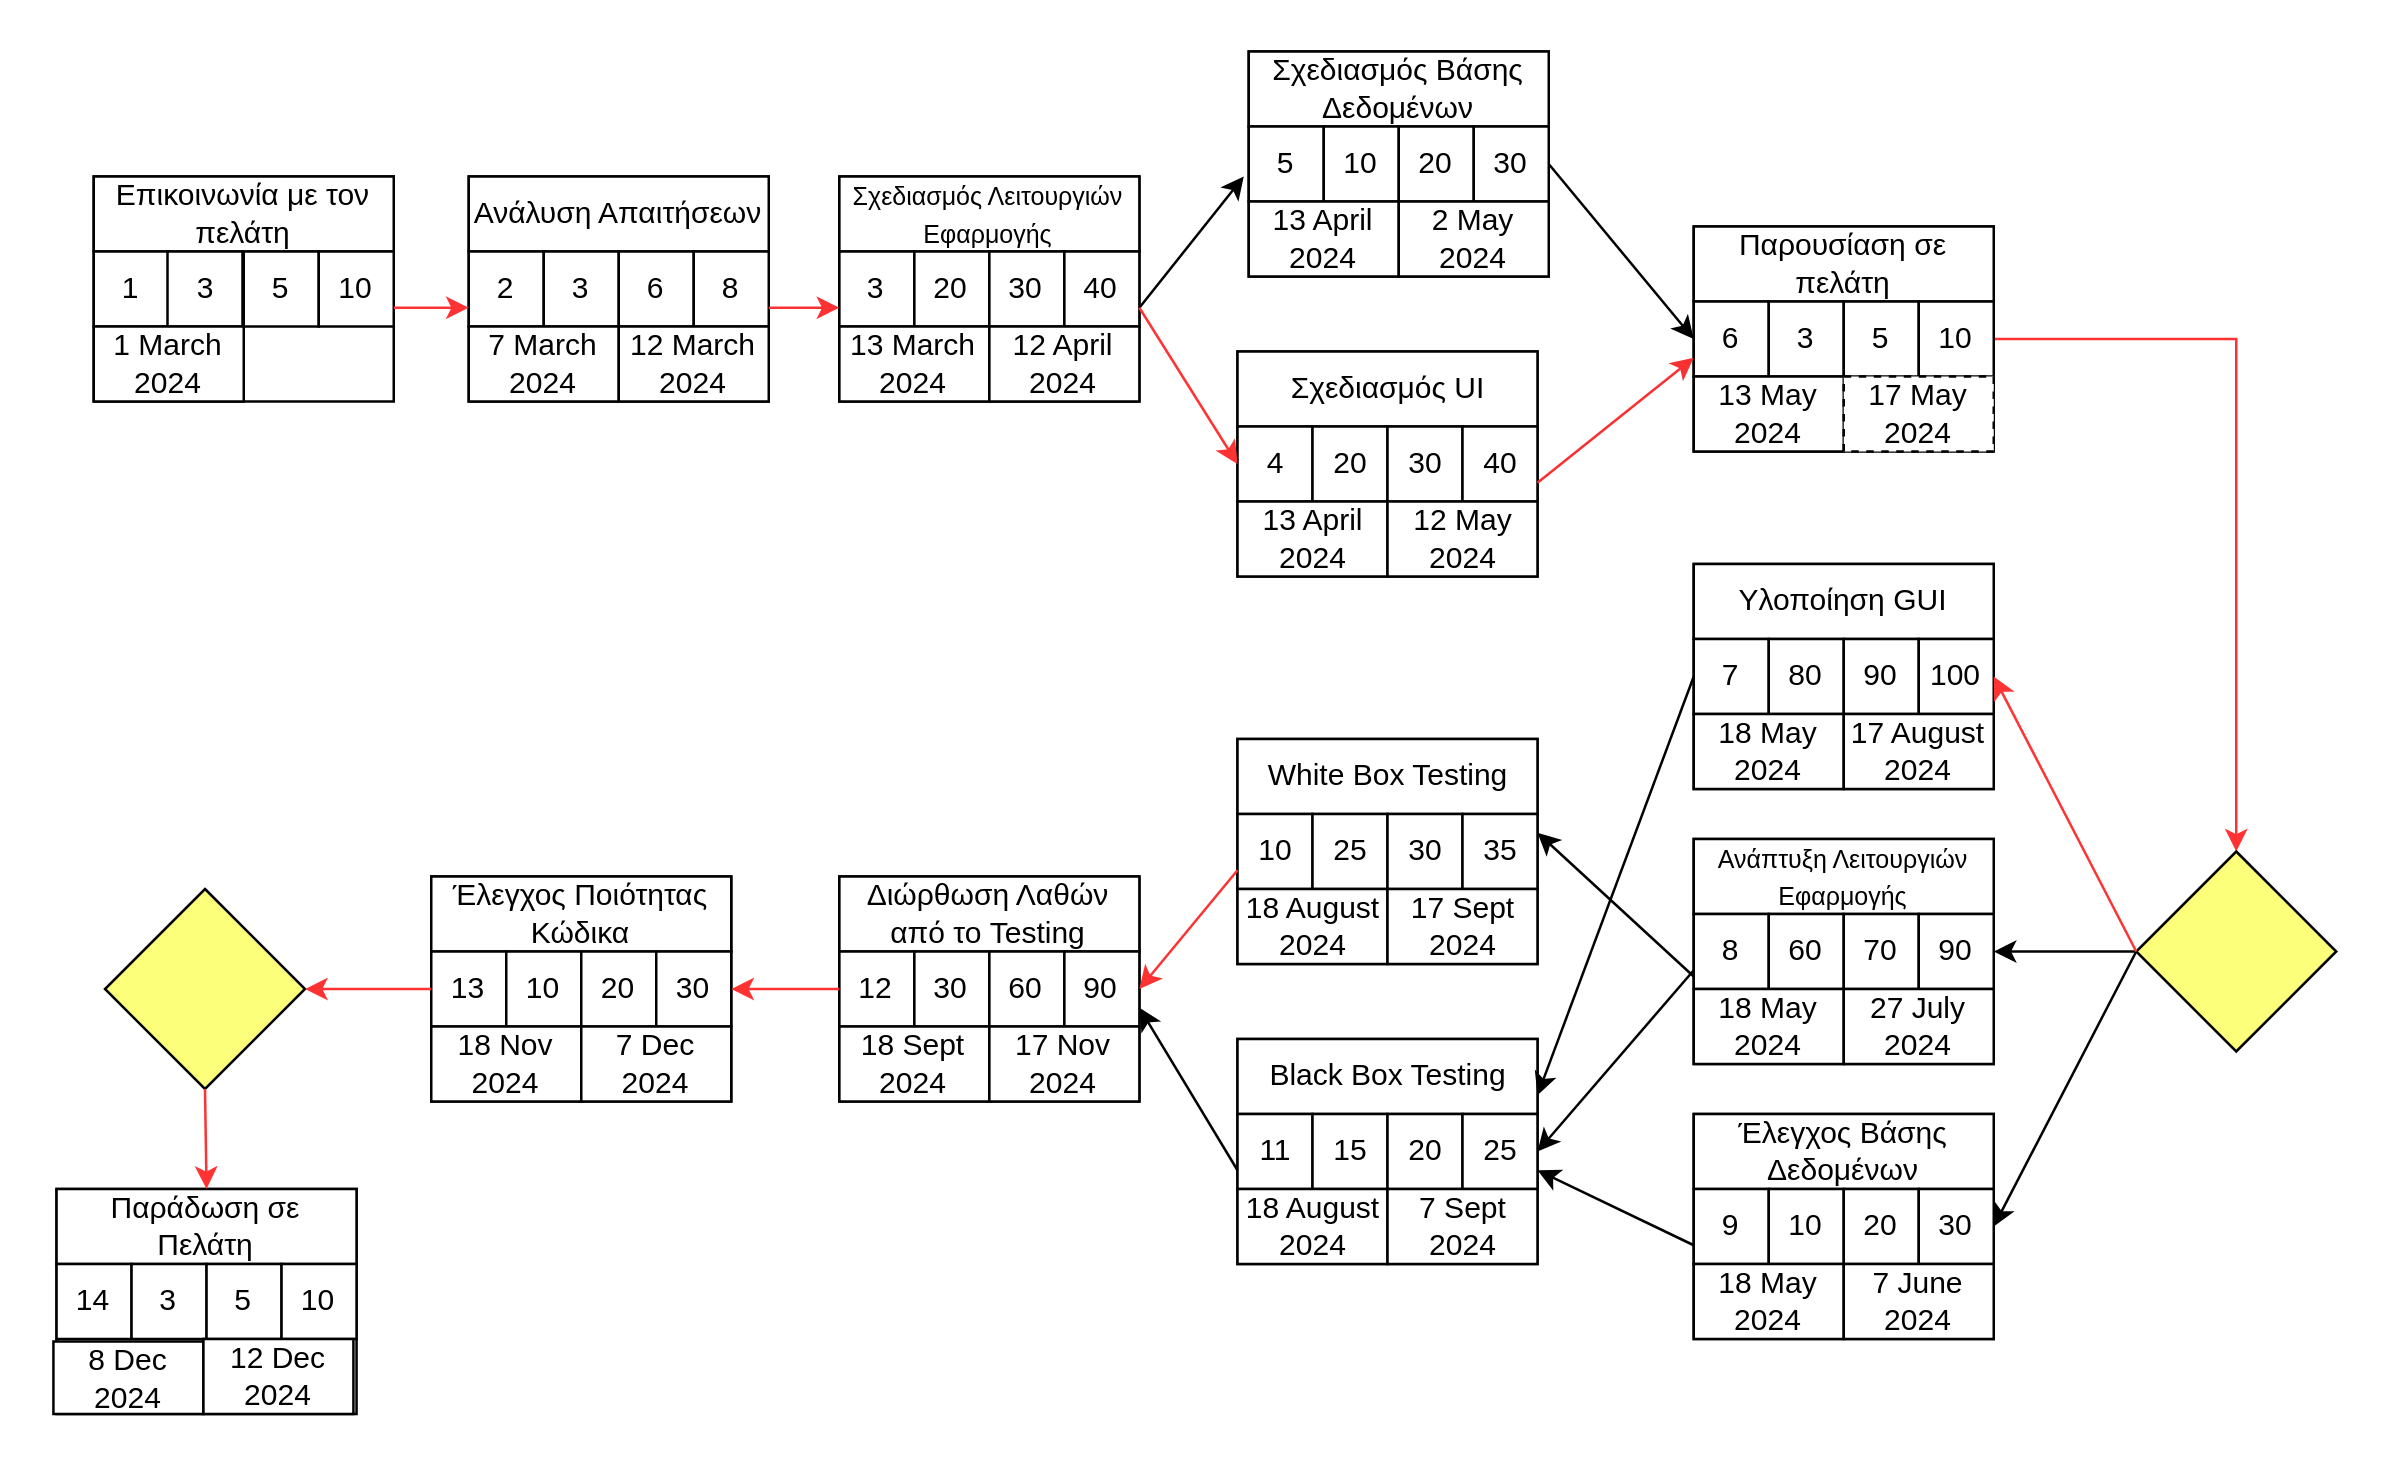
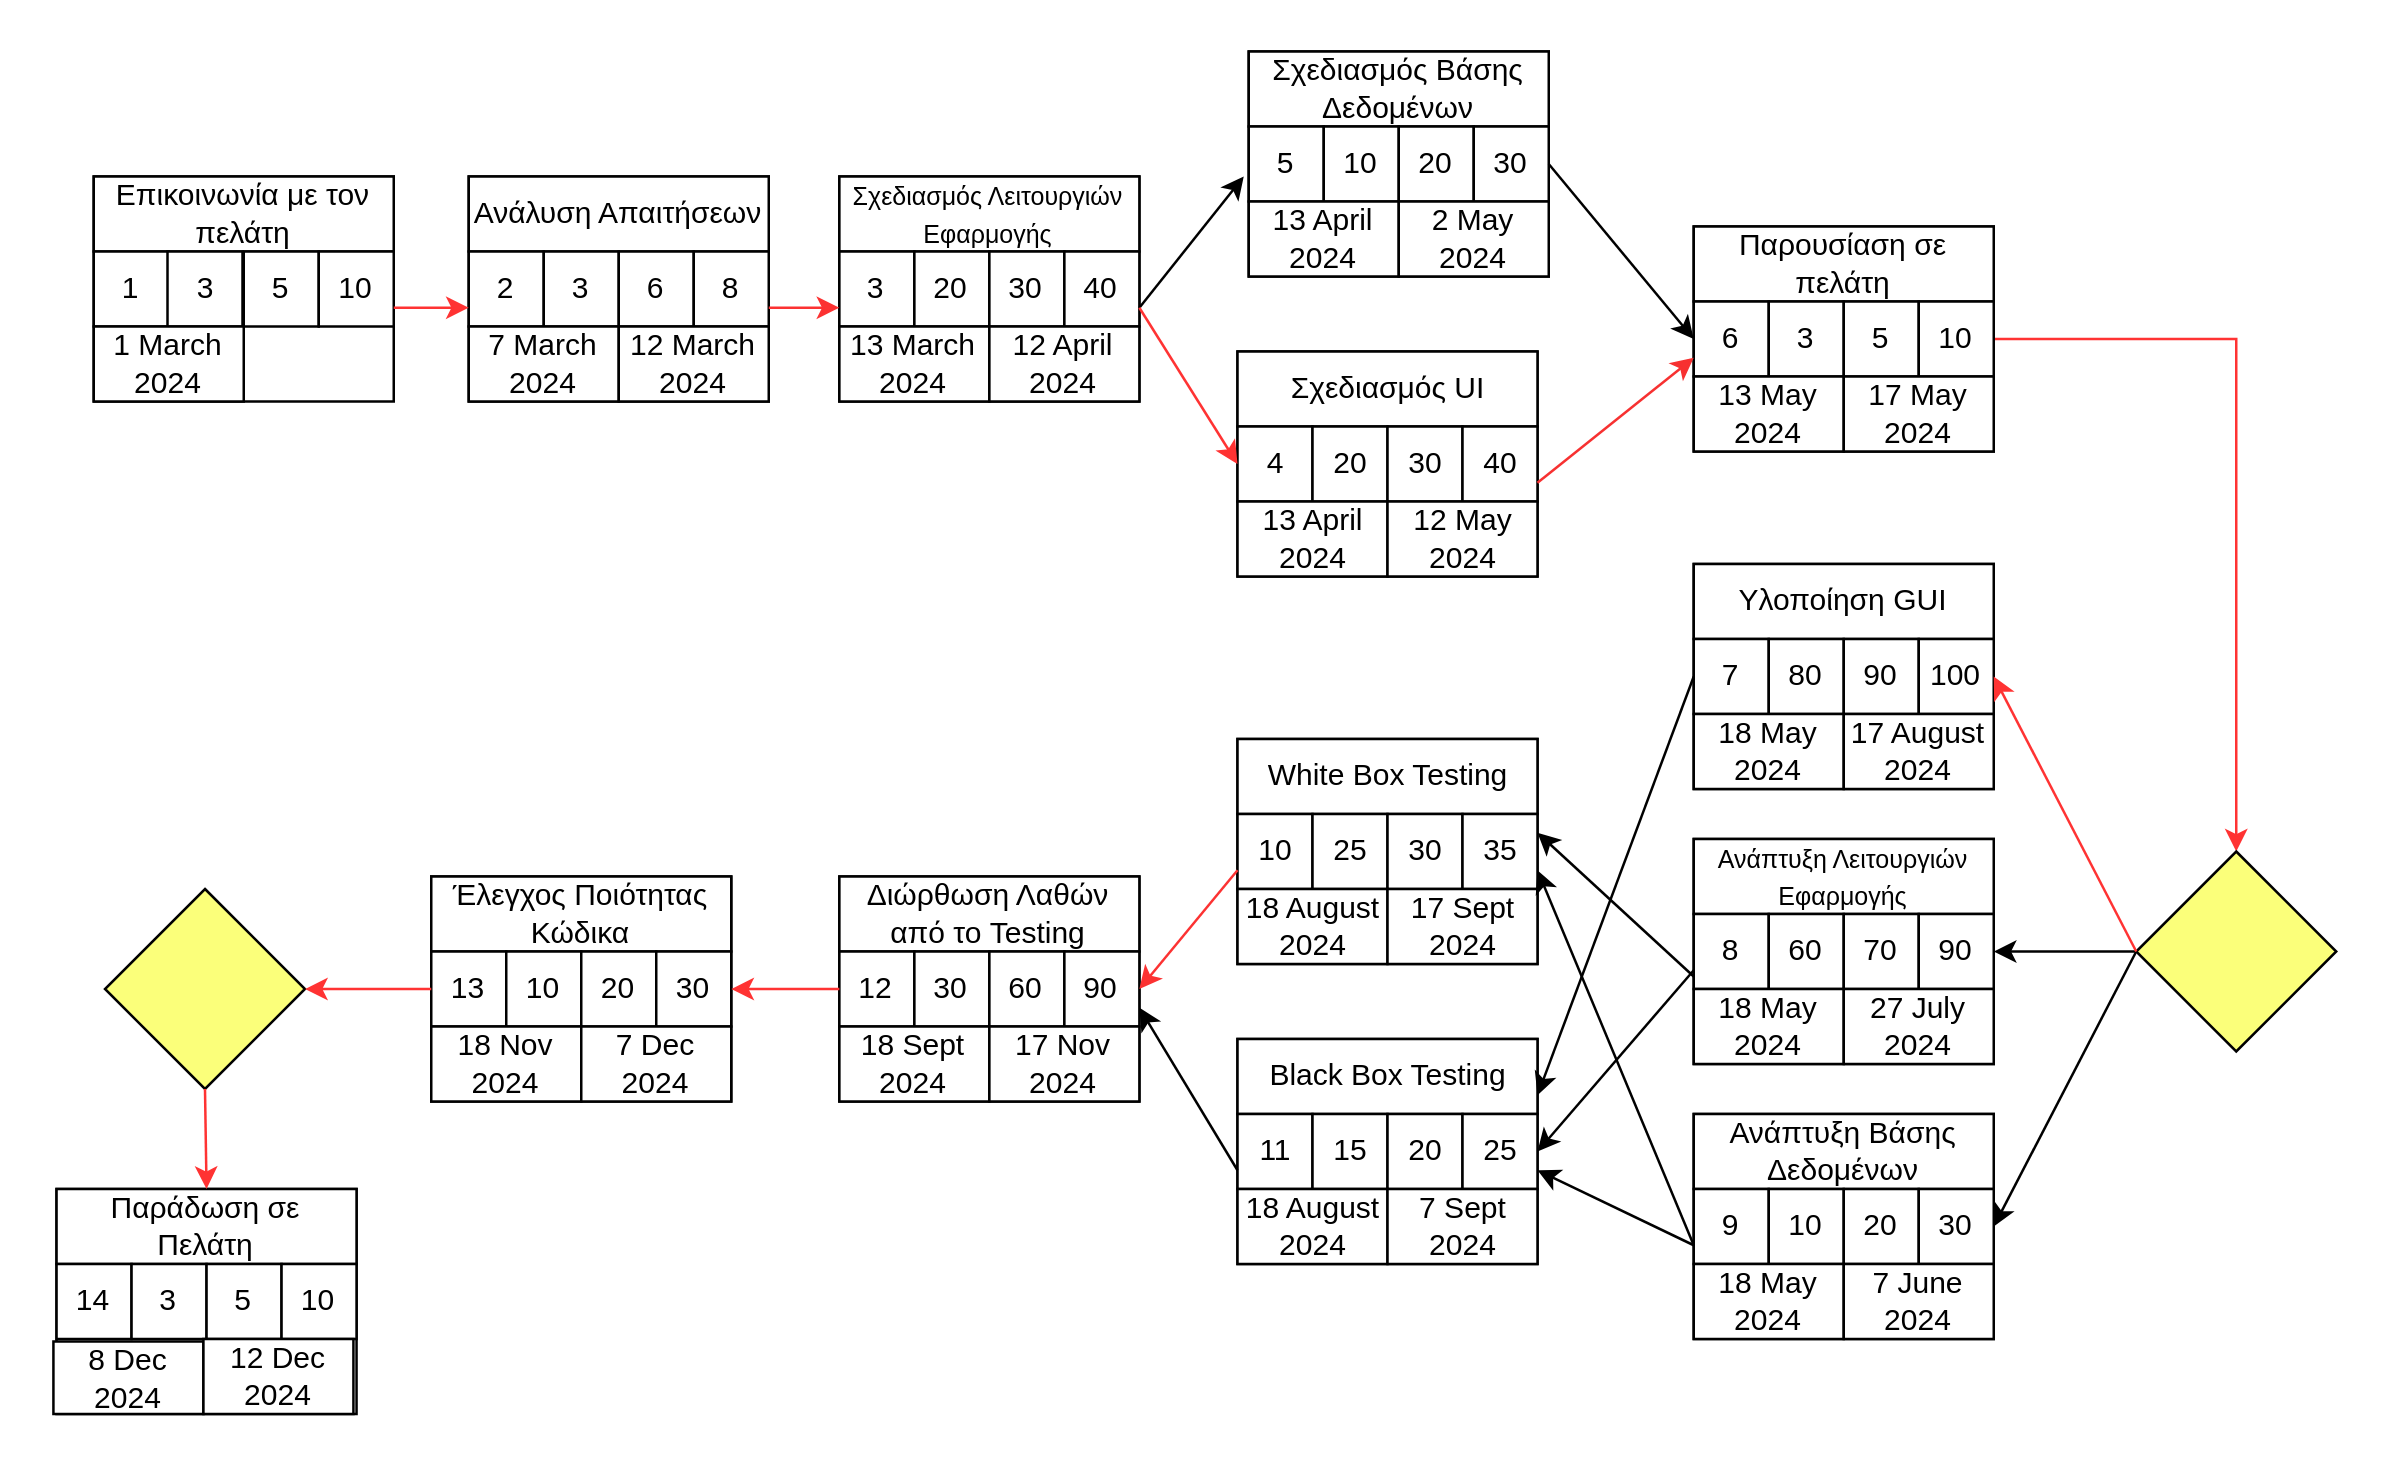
node "17 May 2024": style dashed -> solid
node "Έλεγχος Βάσης Δεδομένων": label "Έλεγχος Βάσης Δεδομένων" -> "Ανάπτυξη Βάσης Δεδομένων"
edge "9" -> "35": added
